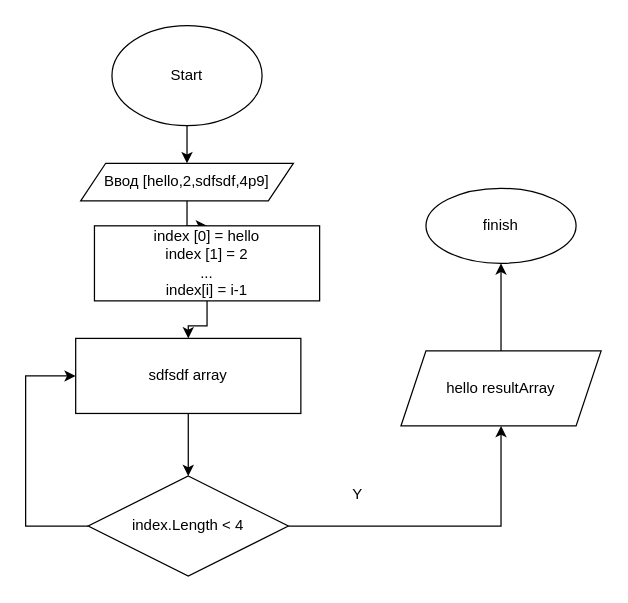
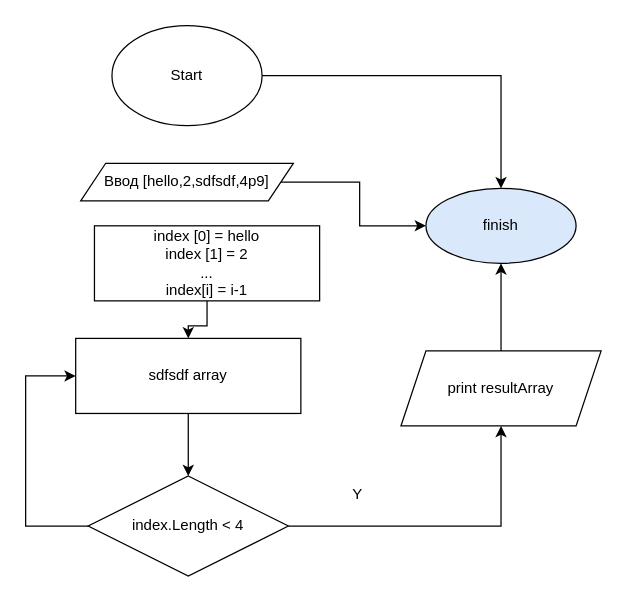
edge "Start" -> "Ввод [hello,2,sdfsdf,4p9]": now "Start" -> "finish"
edge "Ввод [hello,2,sdfsdf,4p9]" -> "index [0] = hello index [1] = 2 ... index[i] = i-1": now "Ввод [hello,2,sdfsdf,4p9]" -> "finish"
node "finish": fillcolor #ffffff -> #dae8fc
node "hello resultArray": label "hello resultArray" -> "print resultArray"
